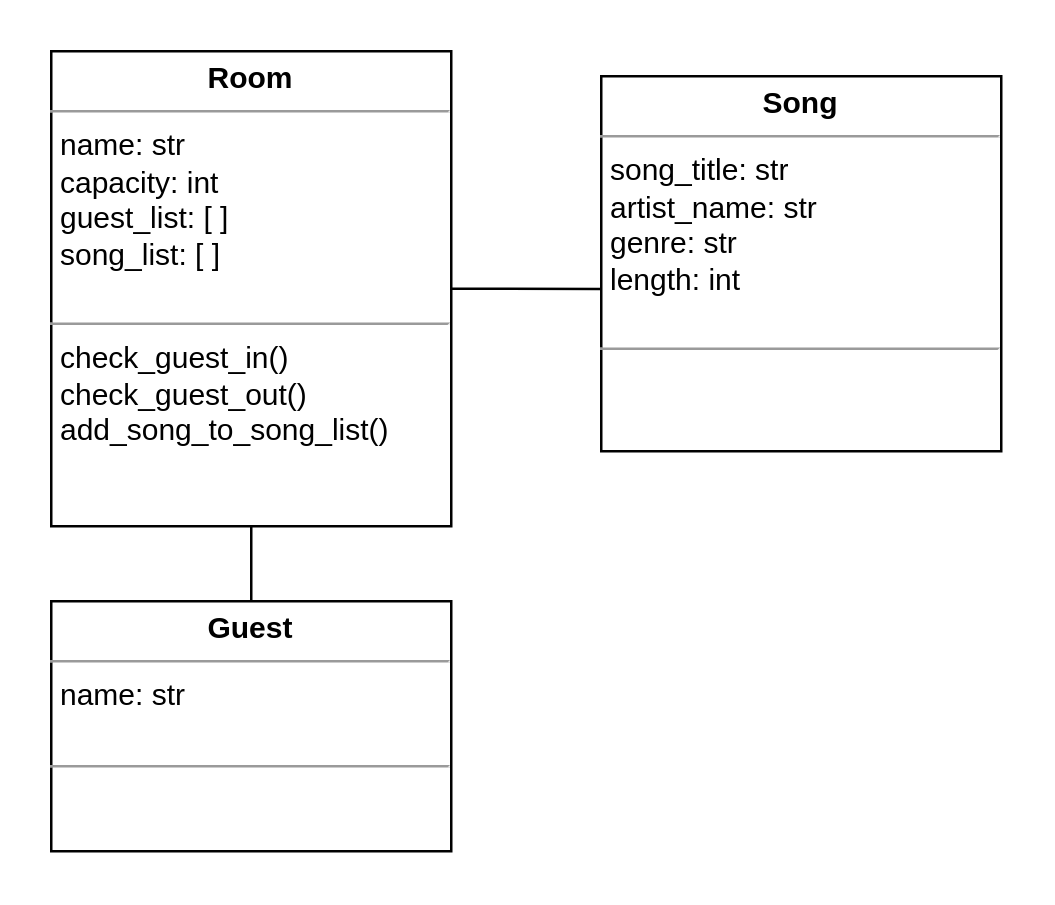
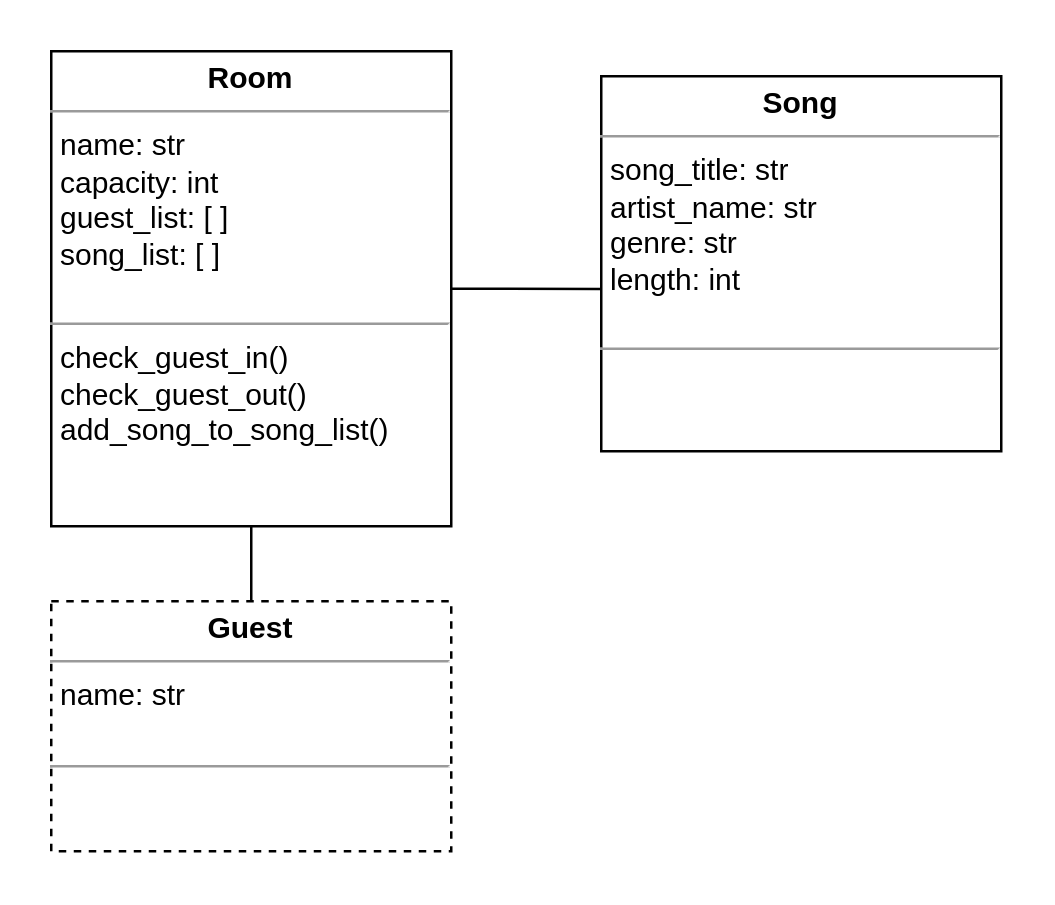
node "Guest name: str": style solid -> dashed
